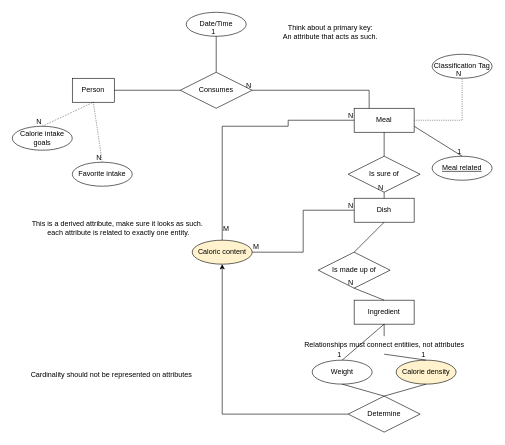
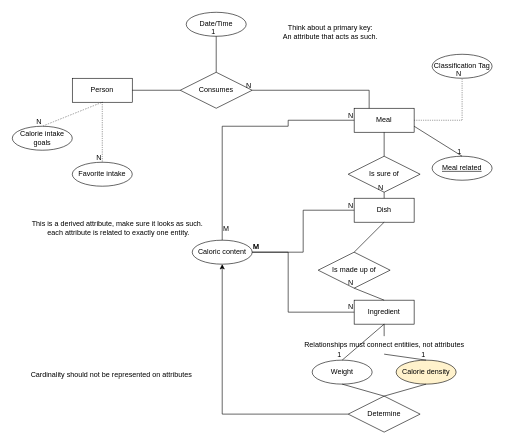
node "Person": size 42x24 -> 60x24
node "Caloric content": fillcolor #fff2cc -> #ffffff
edge "Caloric content" -- "Ingredient": added, labels "M", "N"
